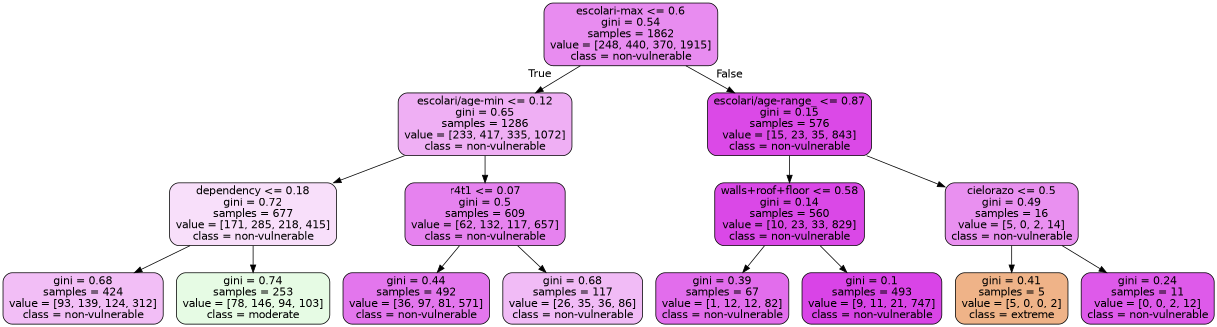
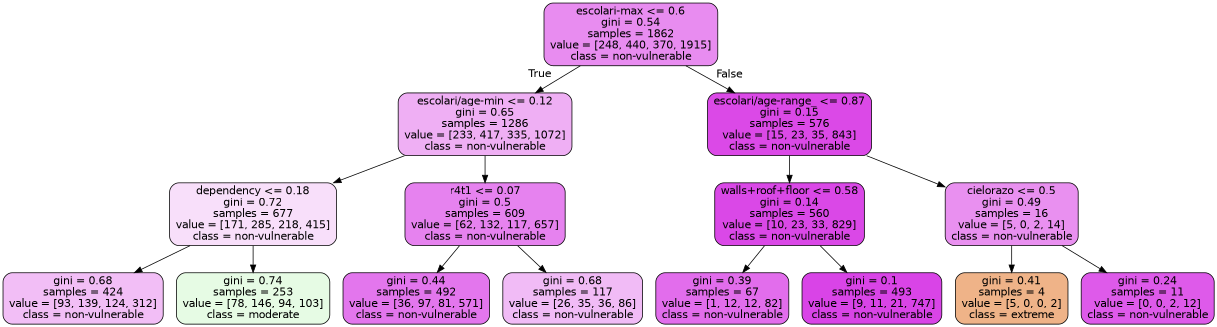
node "gini = 0.41 samples = 5 value = [5, 0, 0, 2] class = extreme": label "gini = 0.41 samples = 5 value = [5, 0, 0, 2] class = extreme" -> "gini = 0.41 samples = 4 value = [5, 0, 0, 2] class = extreme"
